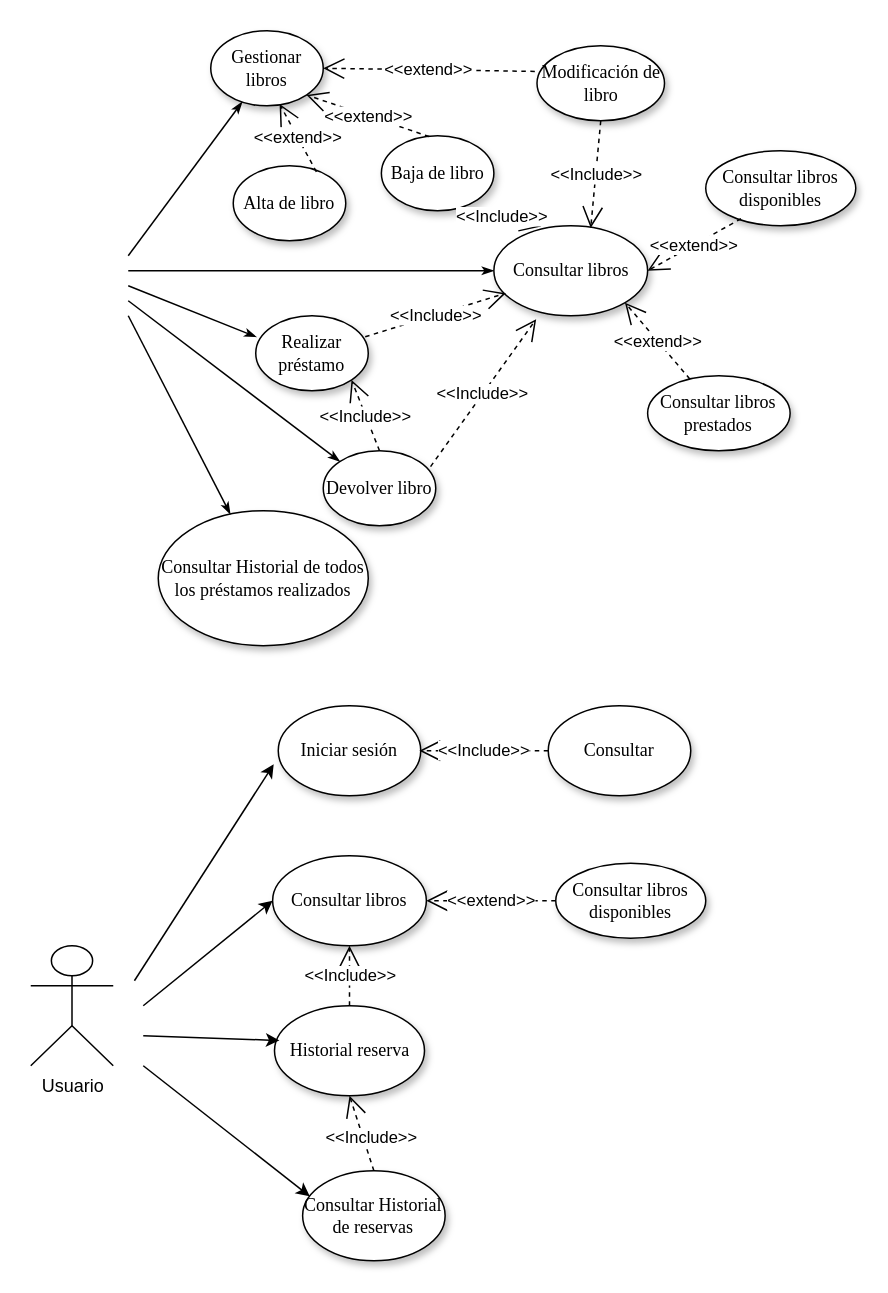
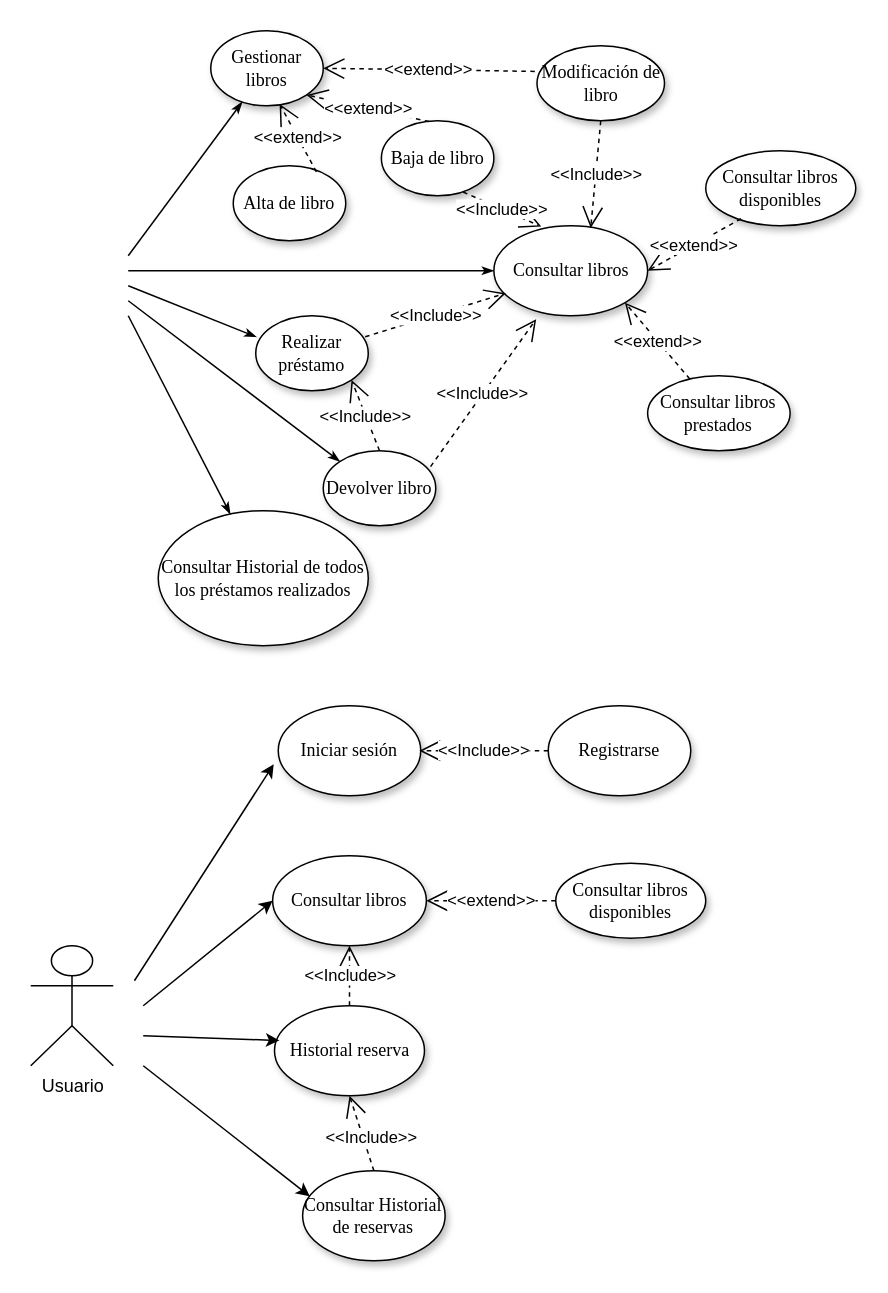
node "Baja de libro": moved (438, 173) -> (438, 158)
node "Consultar": label "Consultar" -> "Registrarse"
